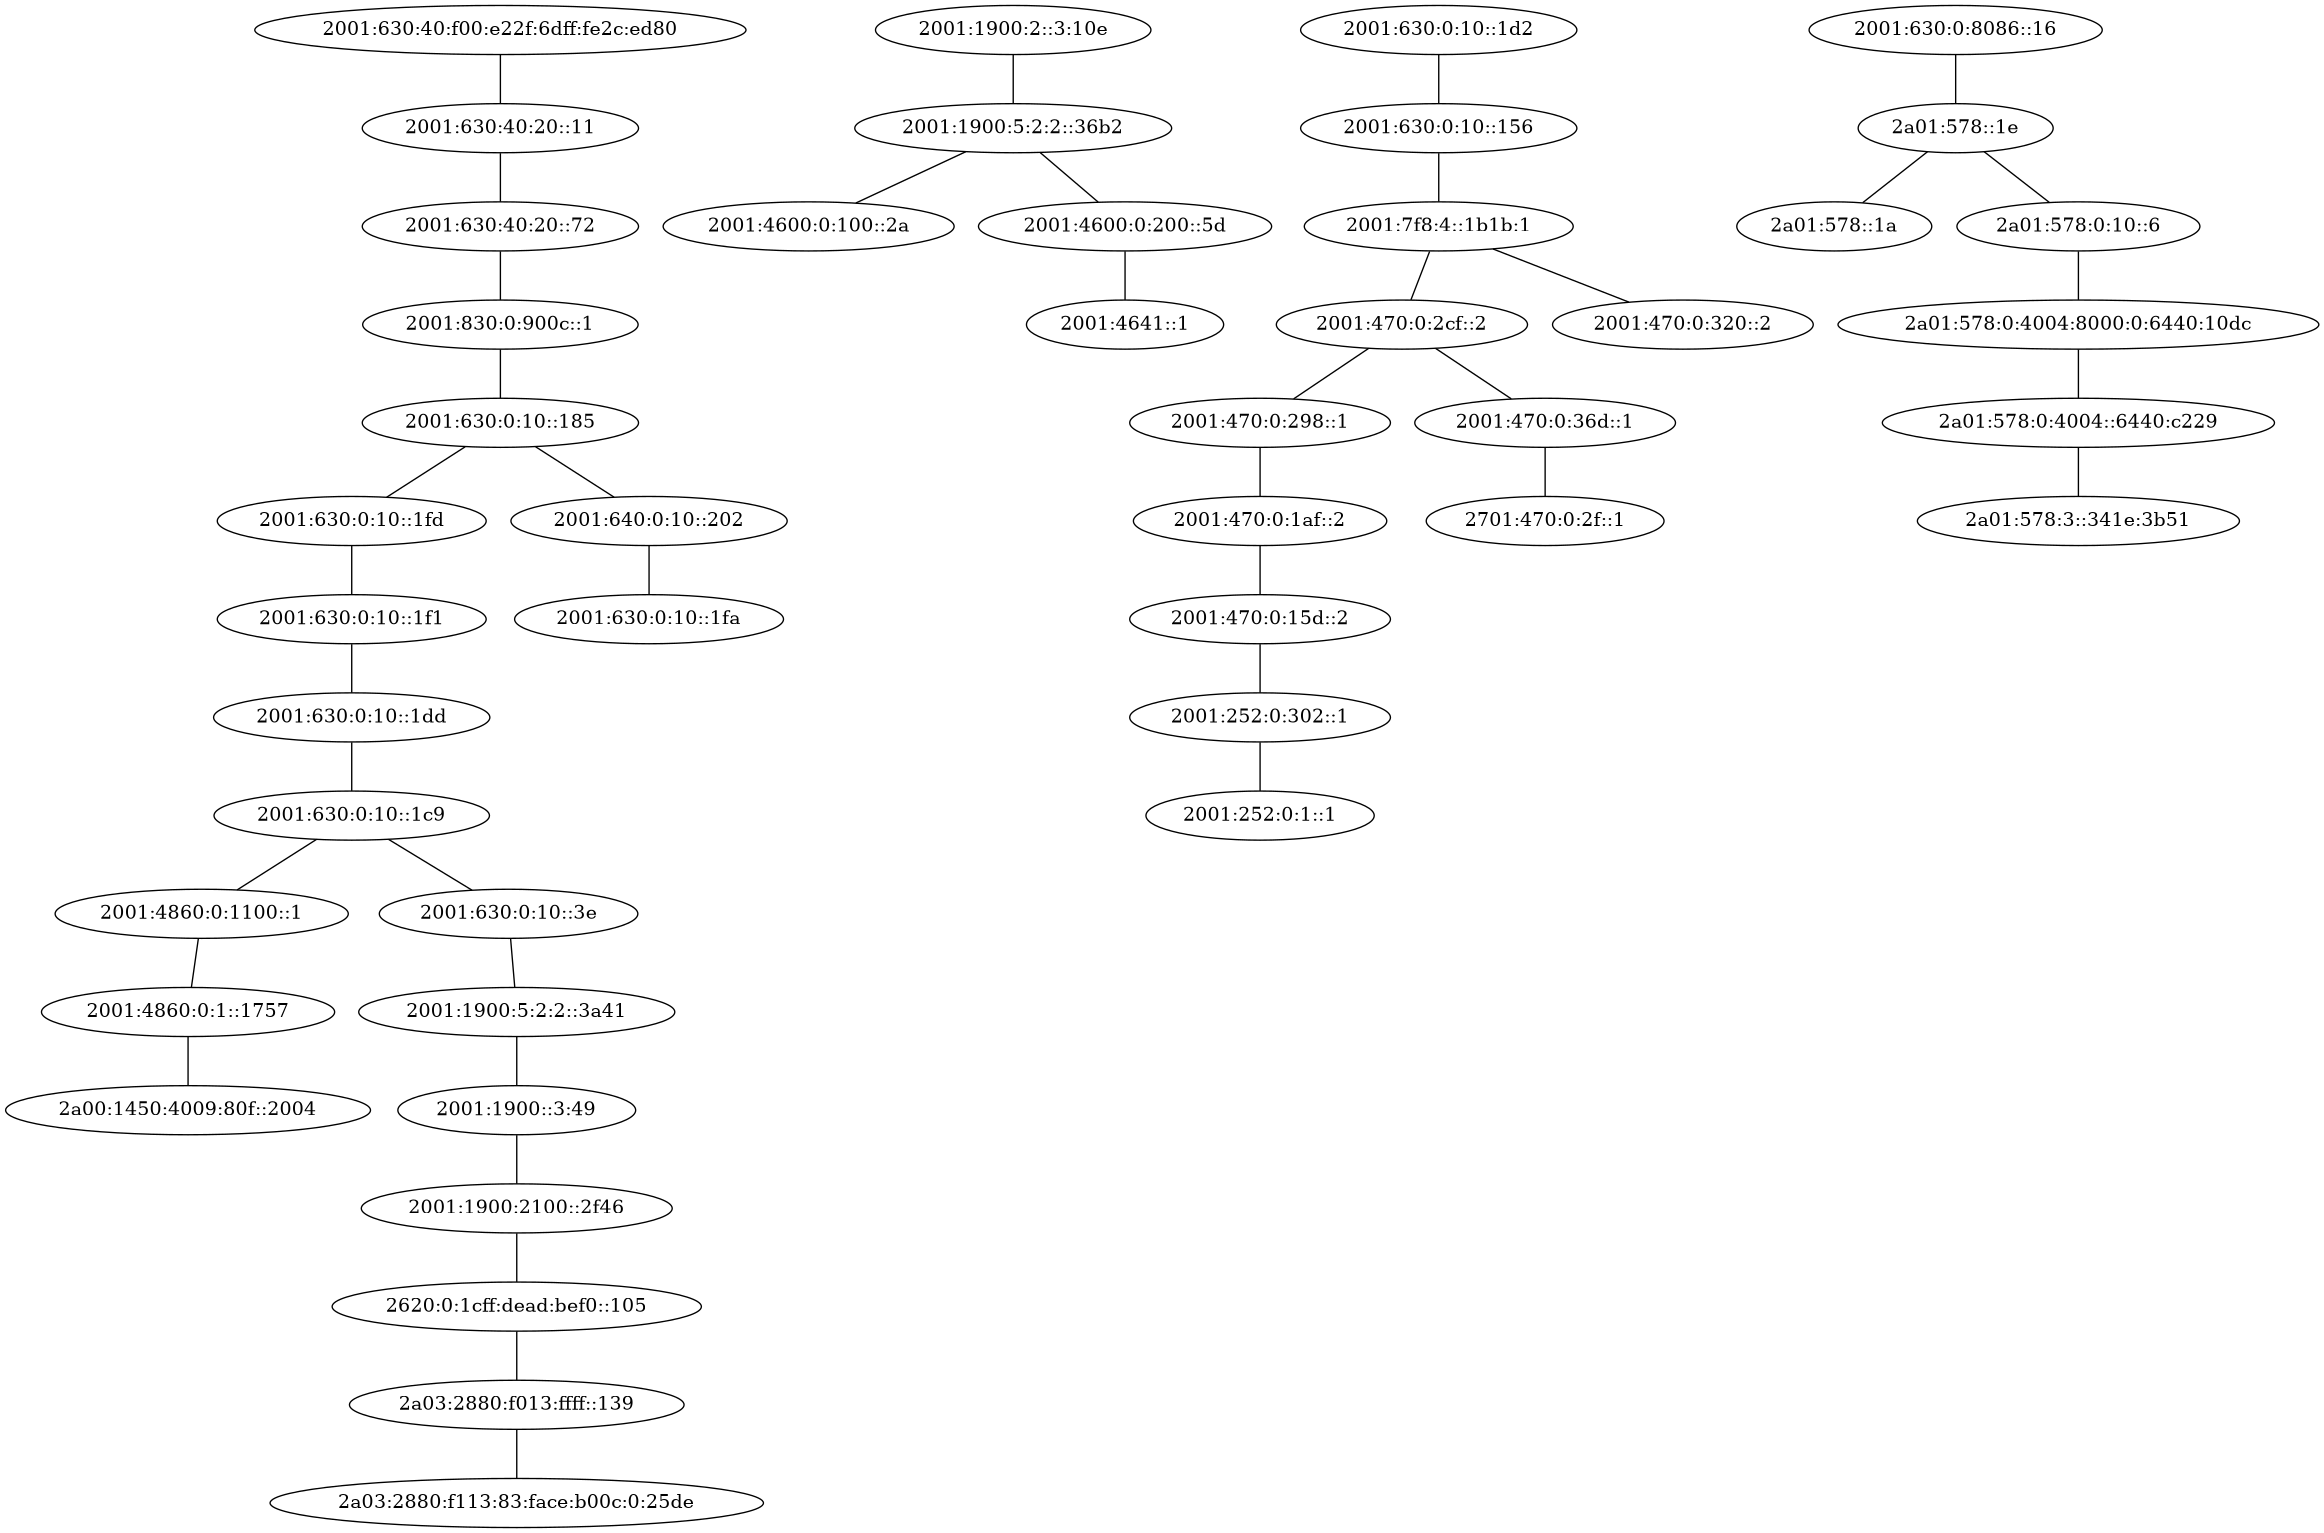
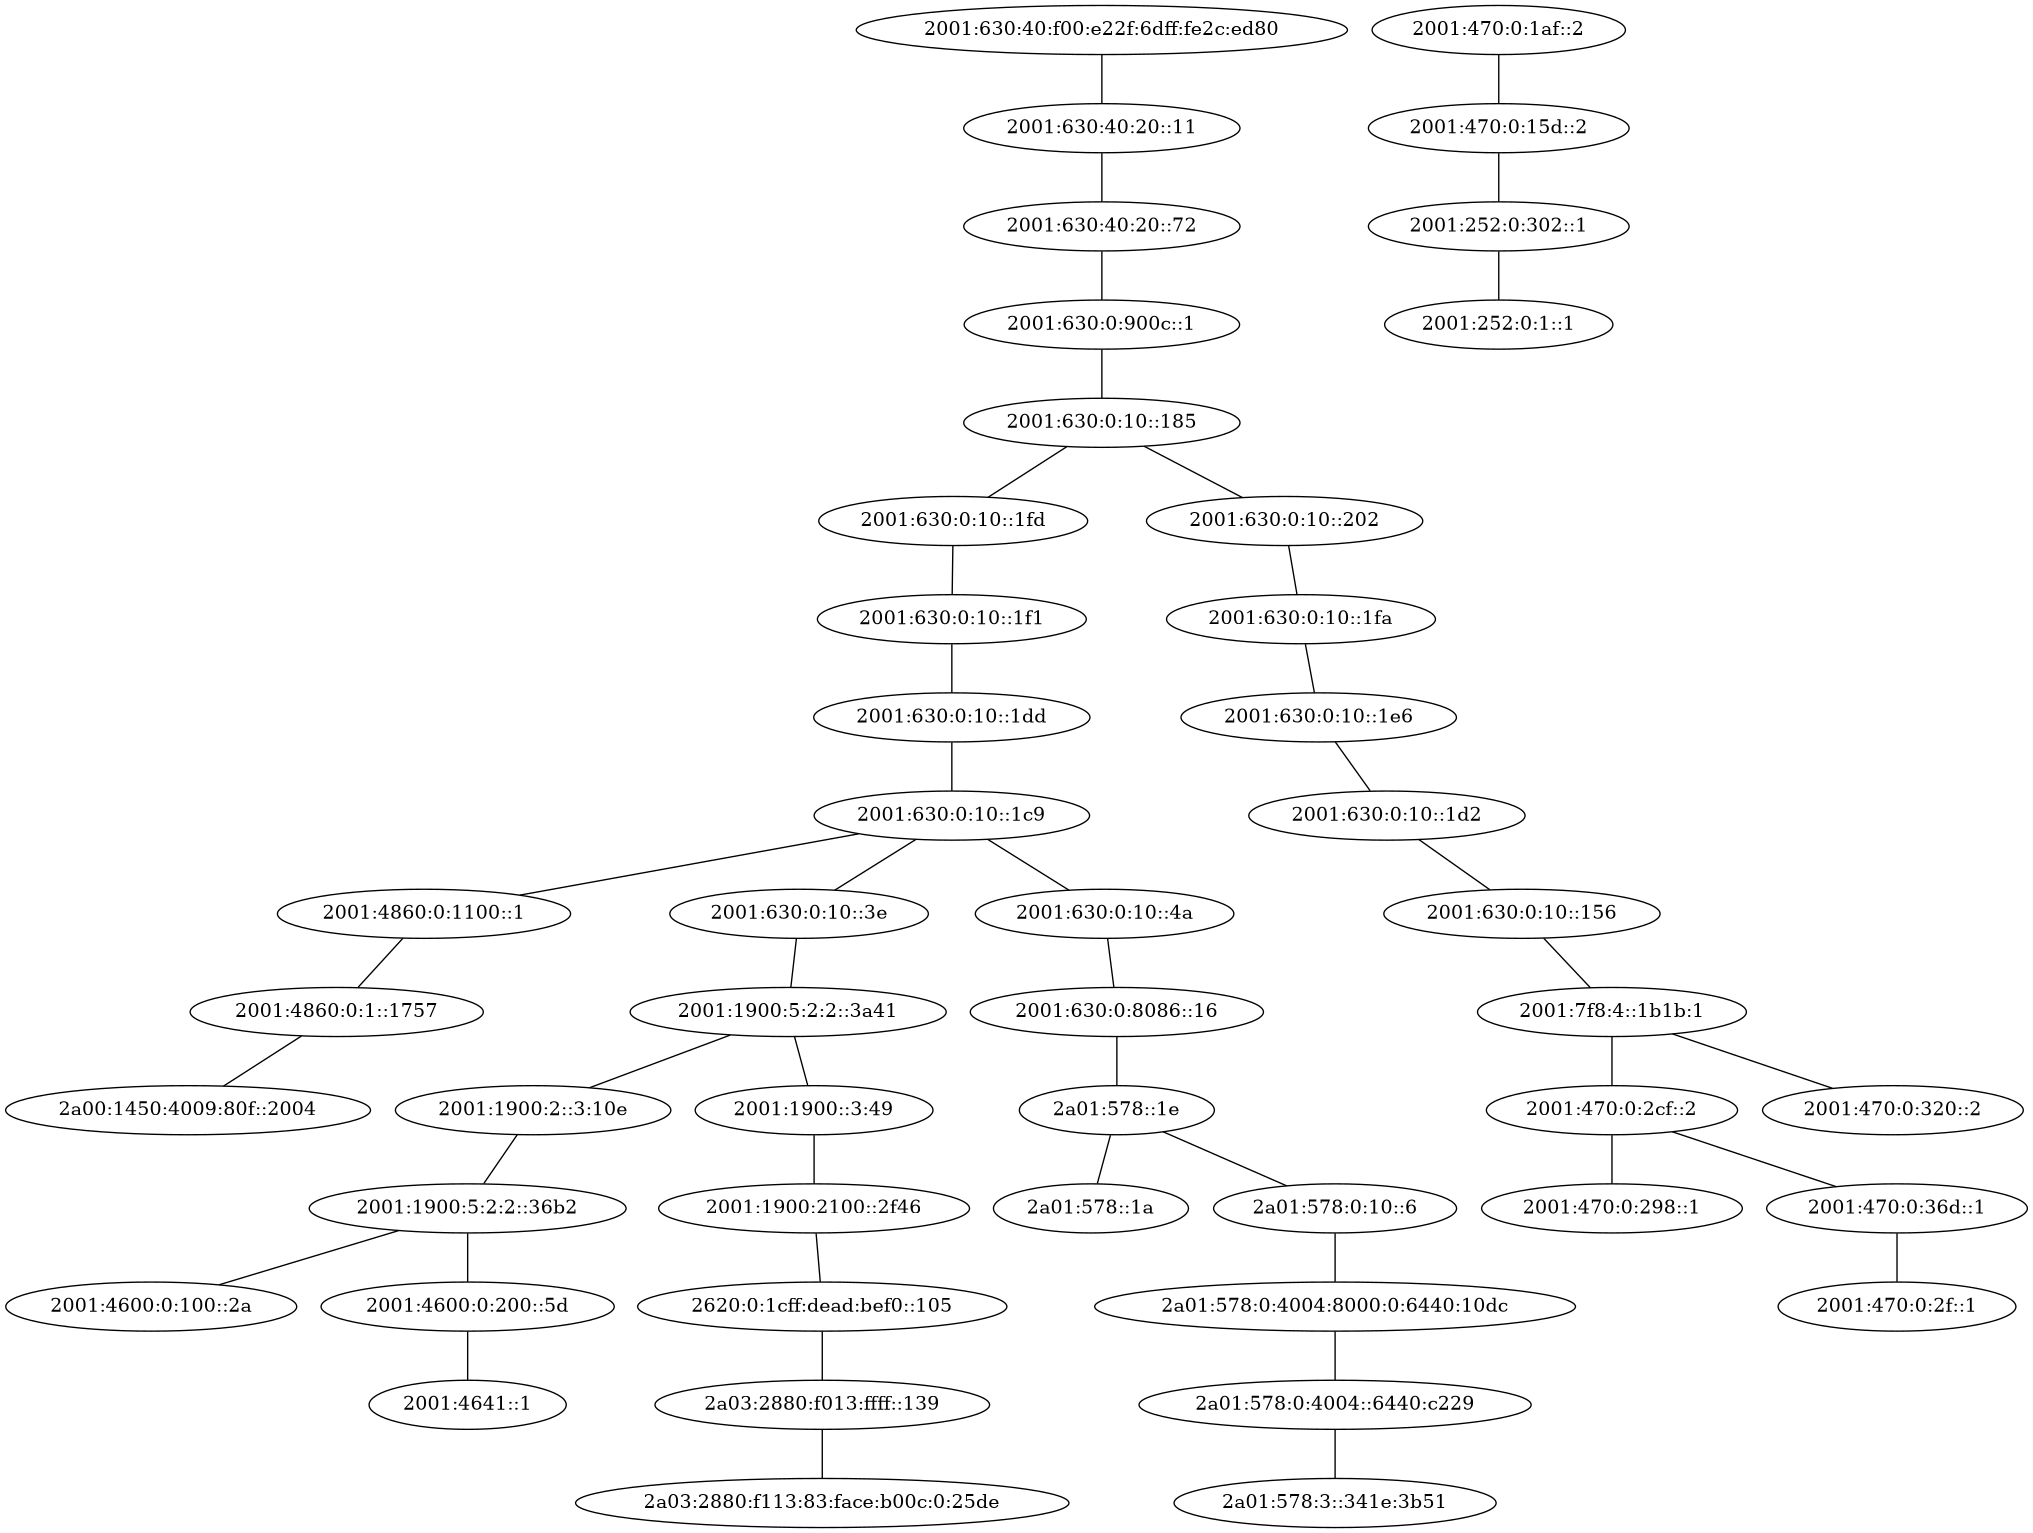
node "2001:830:0:900c::1": label "2001:830:0:900c::1" -> "2001:630:0:900c::1"
edge "2001:470:0:298::1" -- "2001:470:0:1af::2": removed
node "2001:640:0:10::202": label "2001:640:0:10::202" -> "2001:630:0:10::202"
node "2701:470:0:2f::1": label "2701:470:0:2f::1" -> "2001:470:0:2f::1"
node "2001:630:0:10::1e6": added
node "2001:630:0:10::4a": added
edge "2001:1900:5:2:2::3a41" -- "2001:1900:2::3:10e": added
